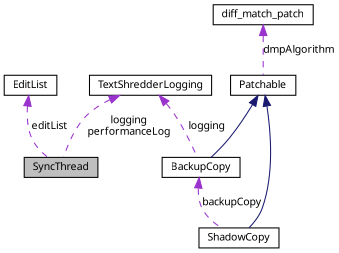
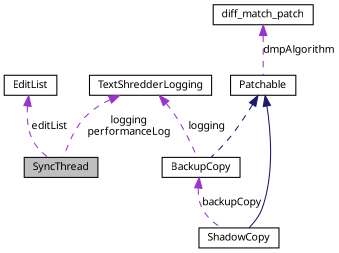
edge "BackupCopy" -> "Patchable": style solid -> dashed
